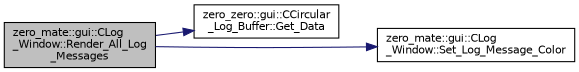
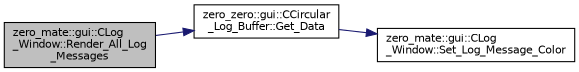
edge "zero_mate::gui::CLog _Window::Render_All_Log _Messages" -> "zero_mate::gui::CLog _Window::Set_Log_Message_Color": now "zero_zero::gui::CCircular _Log_Buffer::Get_Data" -> "zero_mate::gui::CLog _Window::Set_Log_Message_Color"
